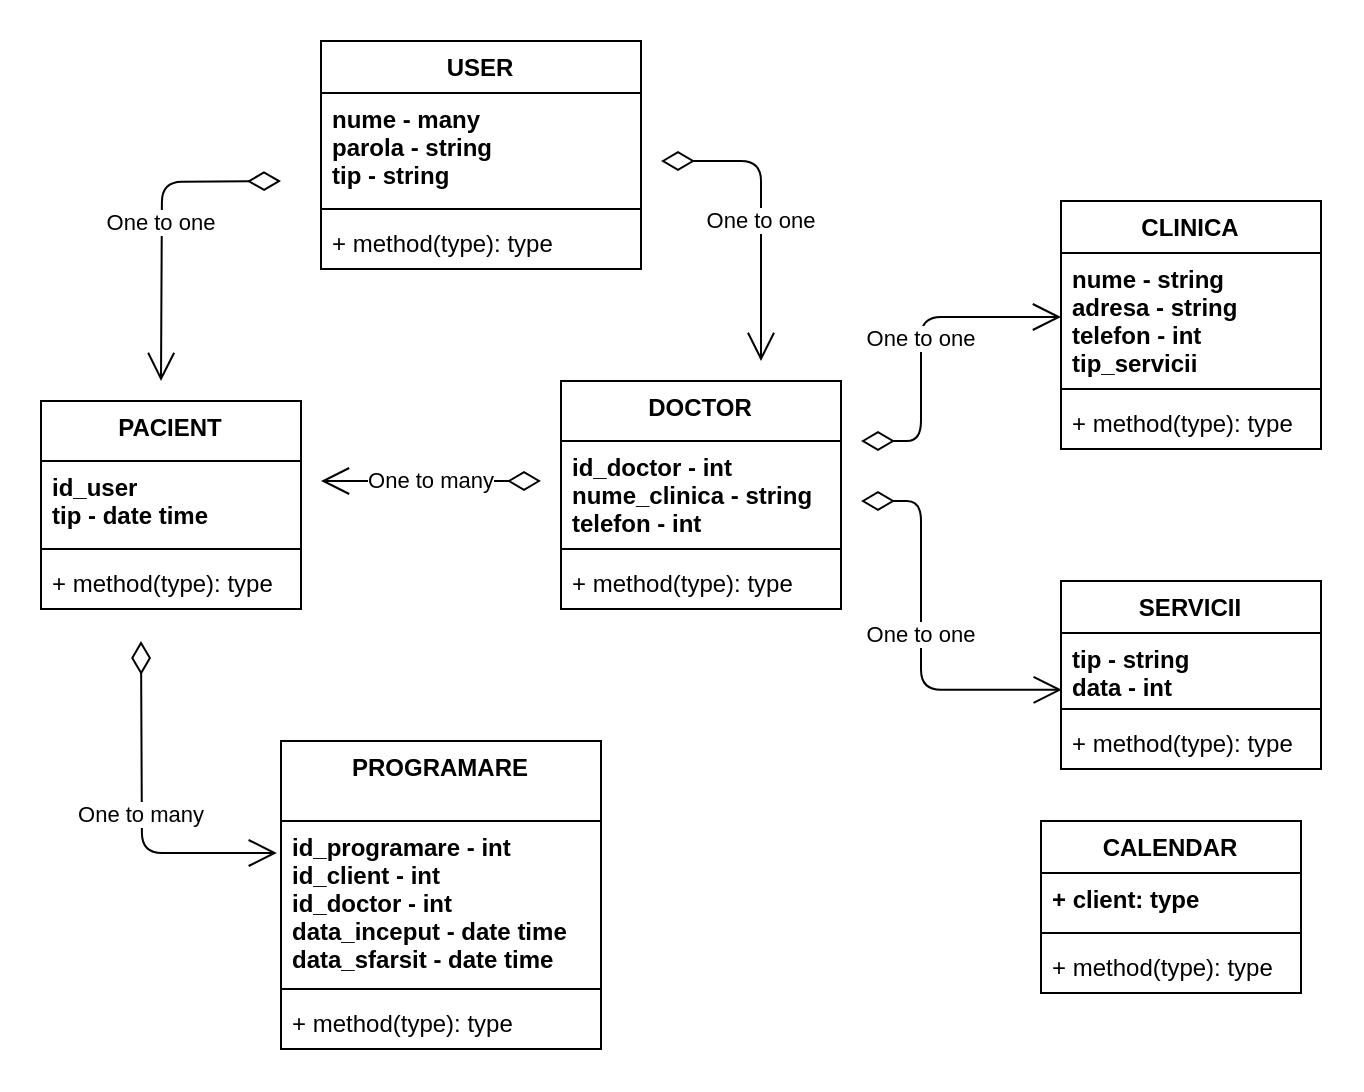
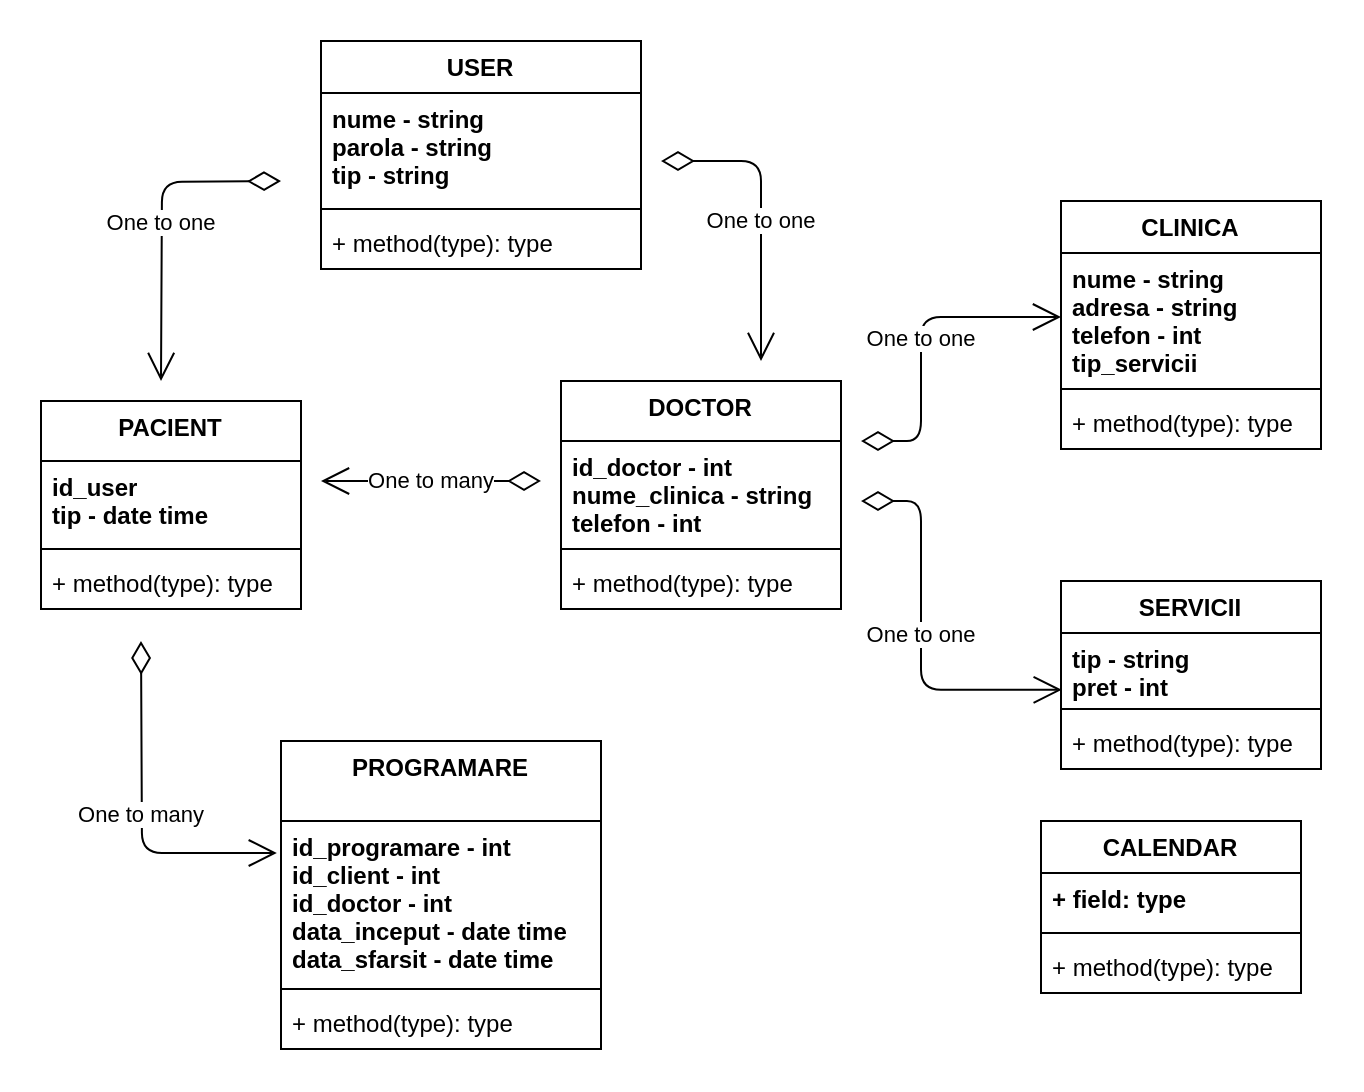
node "nume - many parola - string tip - string": label "nume - many parola - string tip - string" -> "nume - string parola - string tip - string"
node "tip - string data - int": label "tip - string data - int" -> "tip - string pret - int"
node "+ client: type": label "+ client: type" -> "+ field: type"
